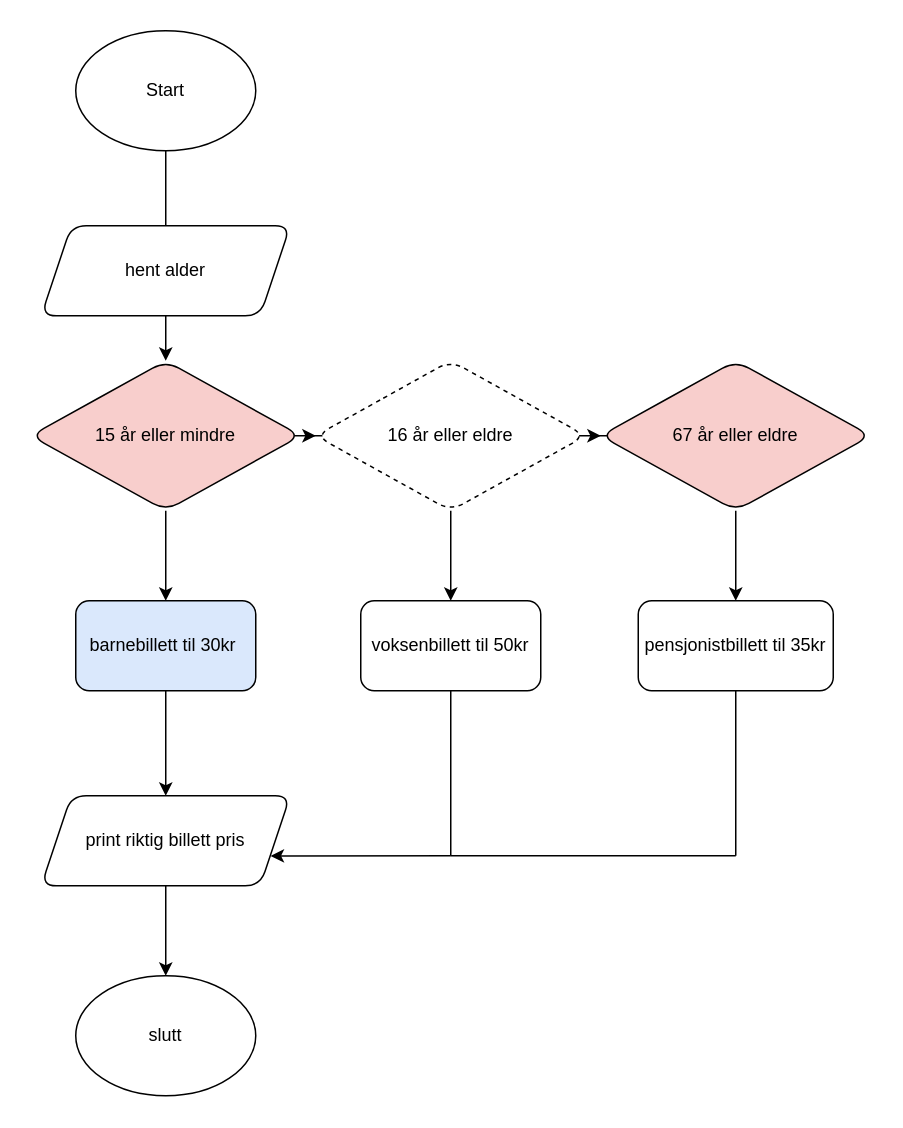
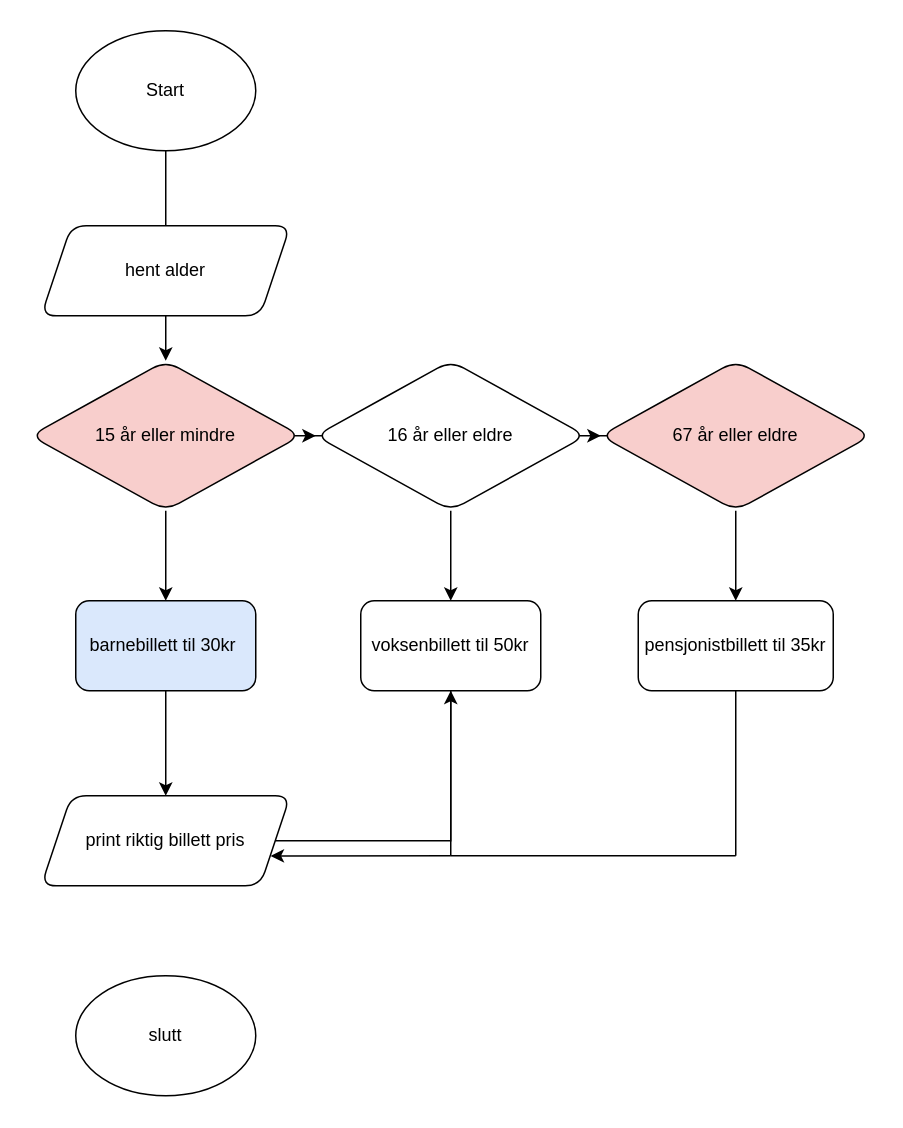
node "16 år eller eldre": style dashed -> solid
edge "print riktig billett pris" -> "slutt": now "print riktig billett pris" -> "voksenbillett til 50kr"
